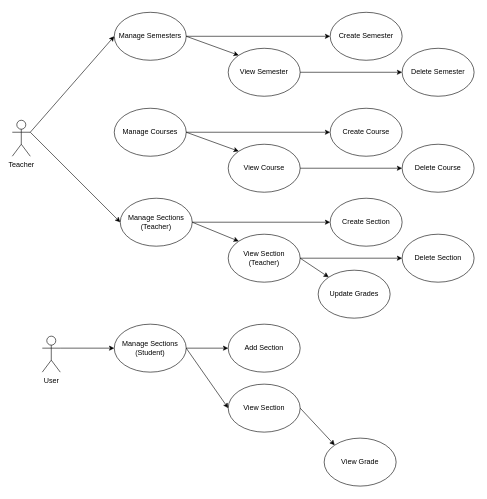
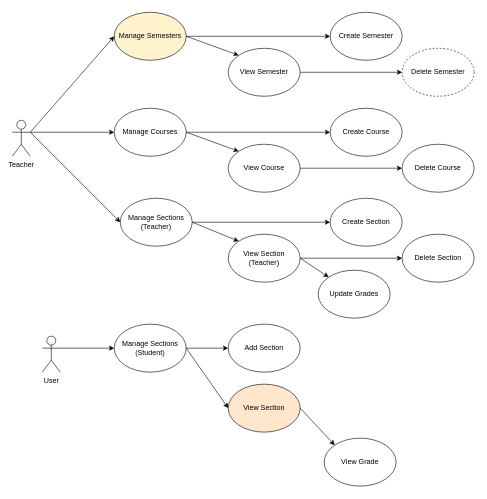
node "Manage Semesters": fillcolor #ffffff -> #fff2cc
node "Delete Semester": style solid -> dashed
edge "Teacher" -> "Manage Courses": added
node "View Section": fillcolor #ffffff -> #ffe6cc
